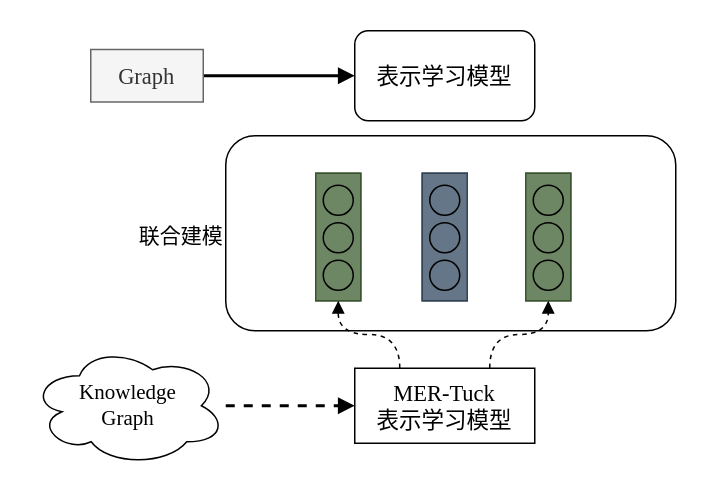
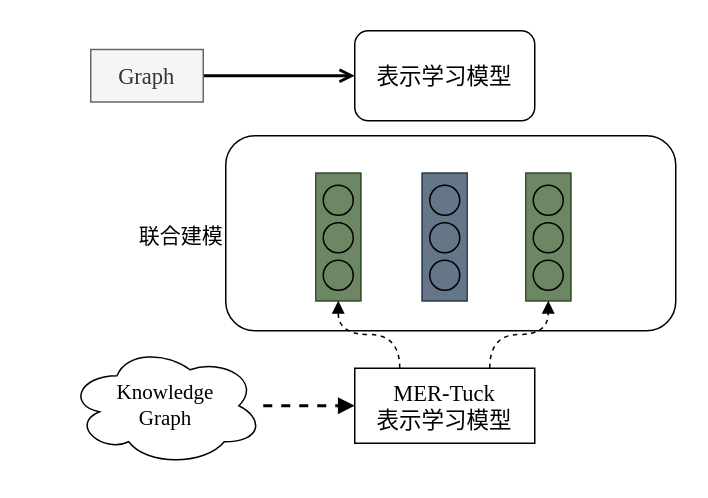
edge "Graph" -> "表示学习模型": arrowhead block -> open
node "Knowledge Graph": moved (128, 406) -> (166, 406)
